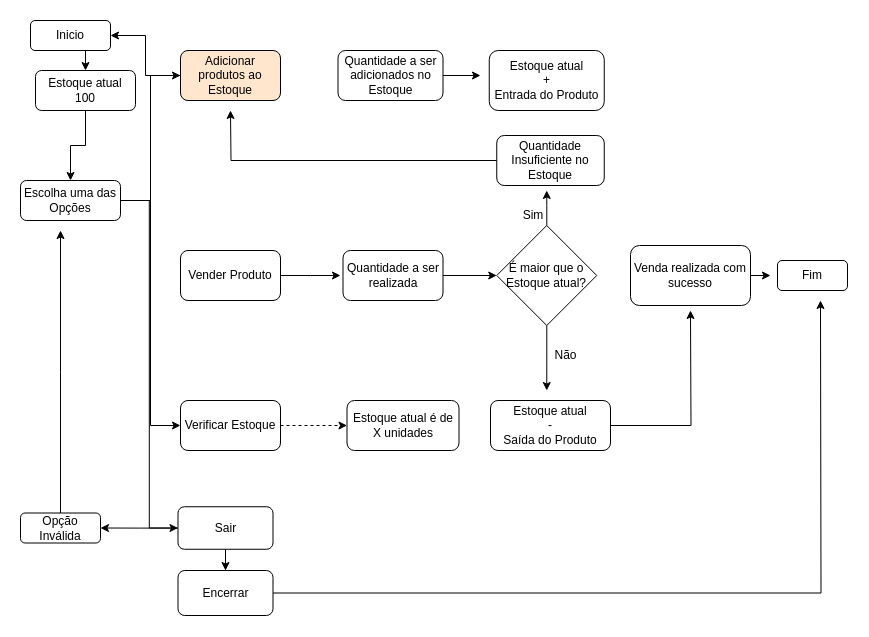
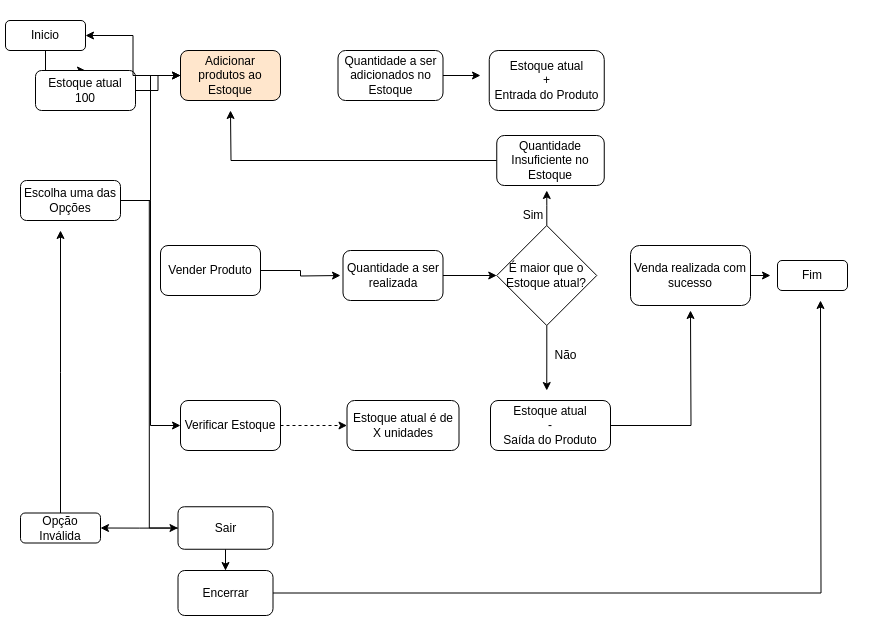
node "Inicio": moved (71, 36) -> (46, 36)
edge "Estoque atual 100" -> "Escolha uma das Opções": now "Estoque atual 100" -> "Adicionar produtos ao Estoque"
node "Vender Produto": moved (231, 276) -> (211, 271)
